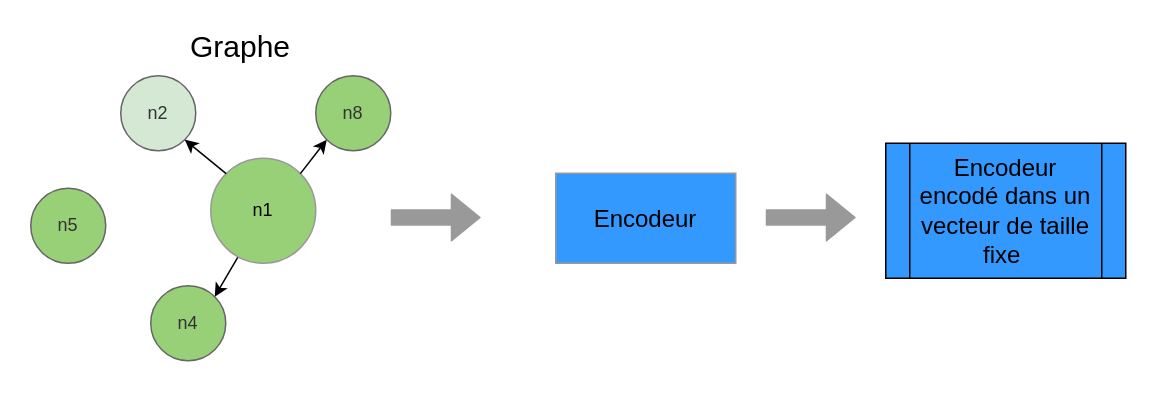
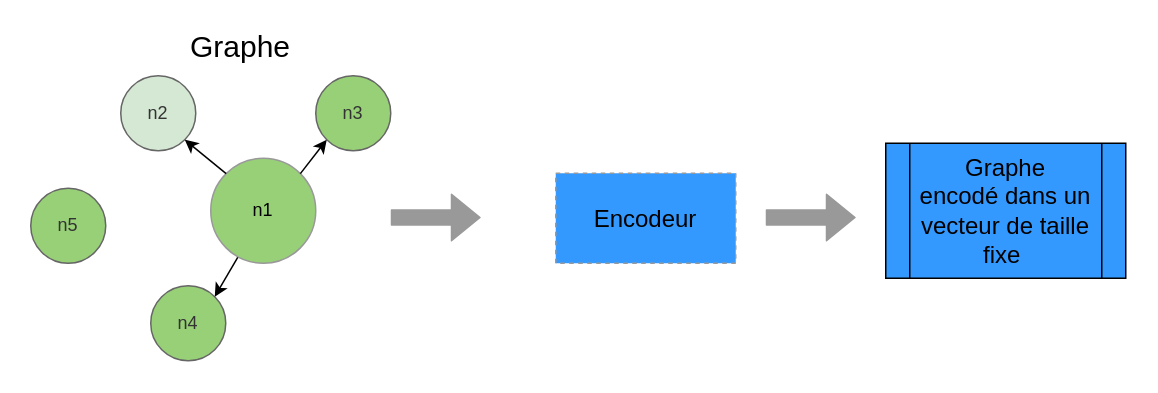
node "n8": label "n8" -> "n3"
node "Encodeur encodé dans un vecteur de taille fixe": label "Encodeur encodé dans un vecteur de taille fixe" -> "Graphe encodé dans un vecteur de taille fixe"
node "Encodeur": style solid -> dashed
